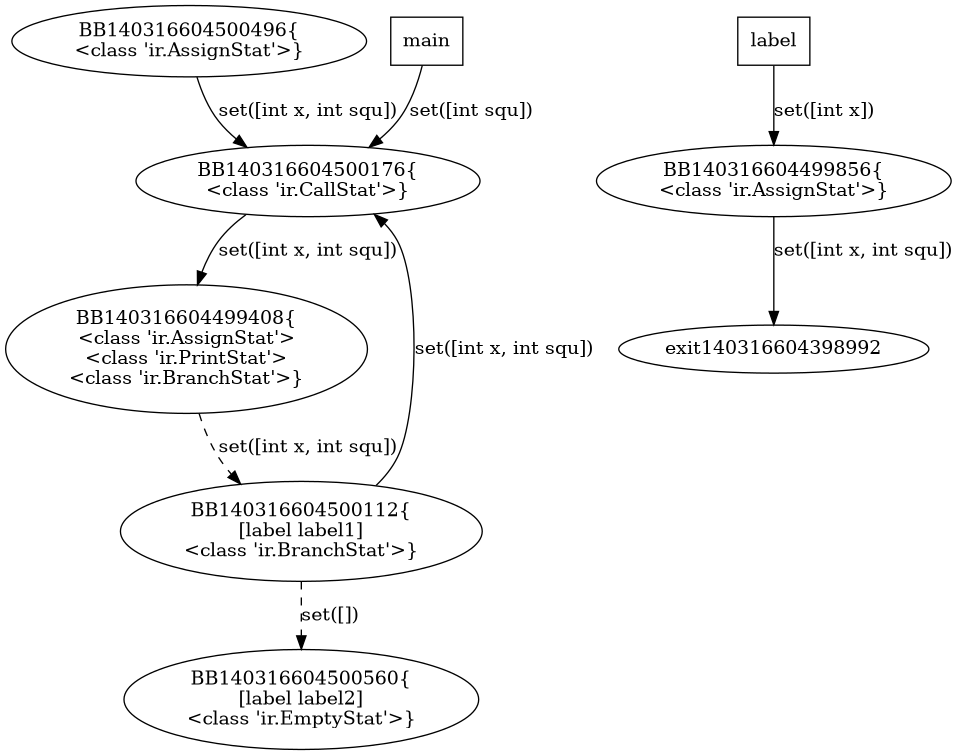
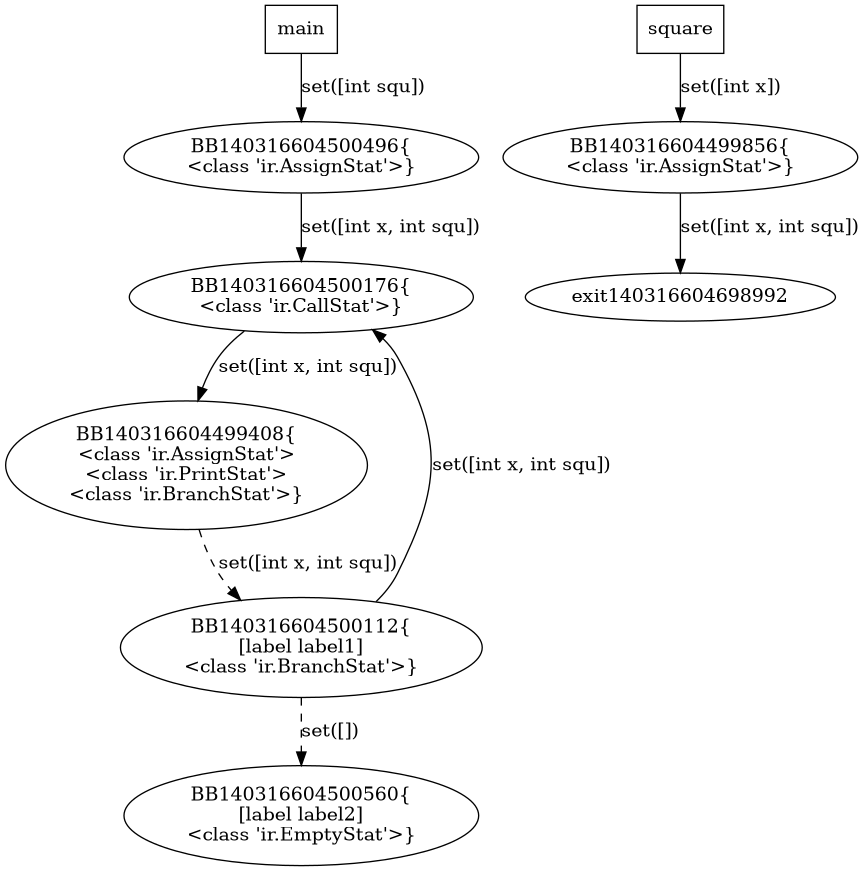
node "label": label "label" -> "square"
edge "main" -> "BB140316604500176{ <class 'ir.CallStat'>}": now "main" -> "BB140316604500496{ <class 'ir.AssignStat'>}"
node "exit140316604398992": label "exit140316604398992" -> "exit140316604698992"
